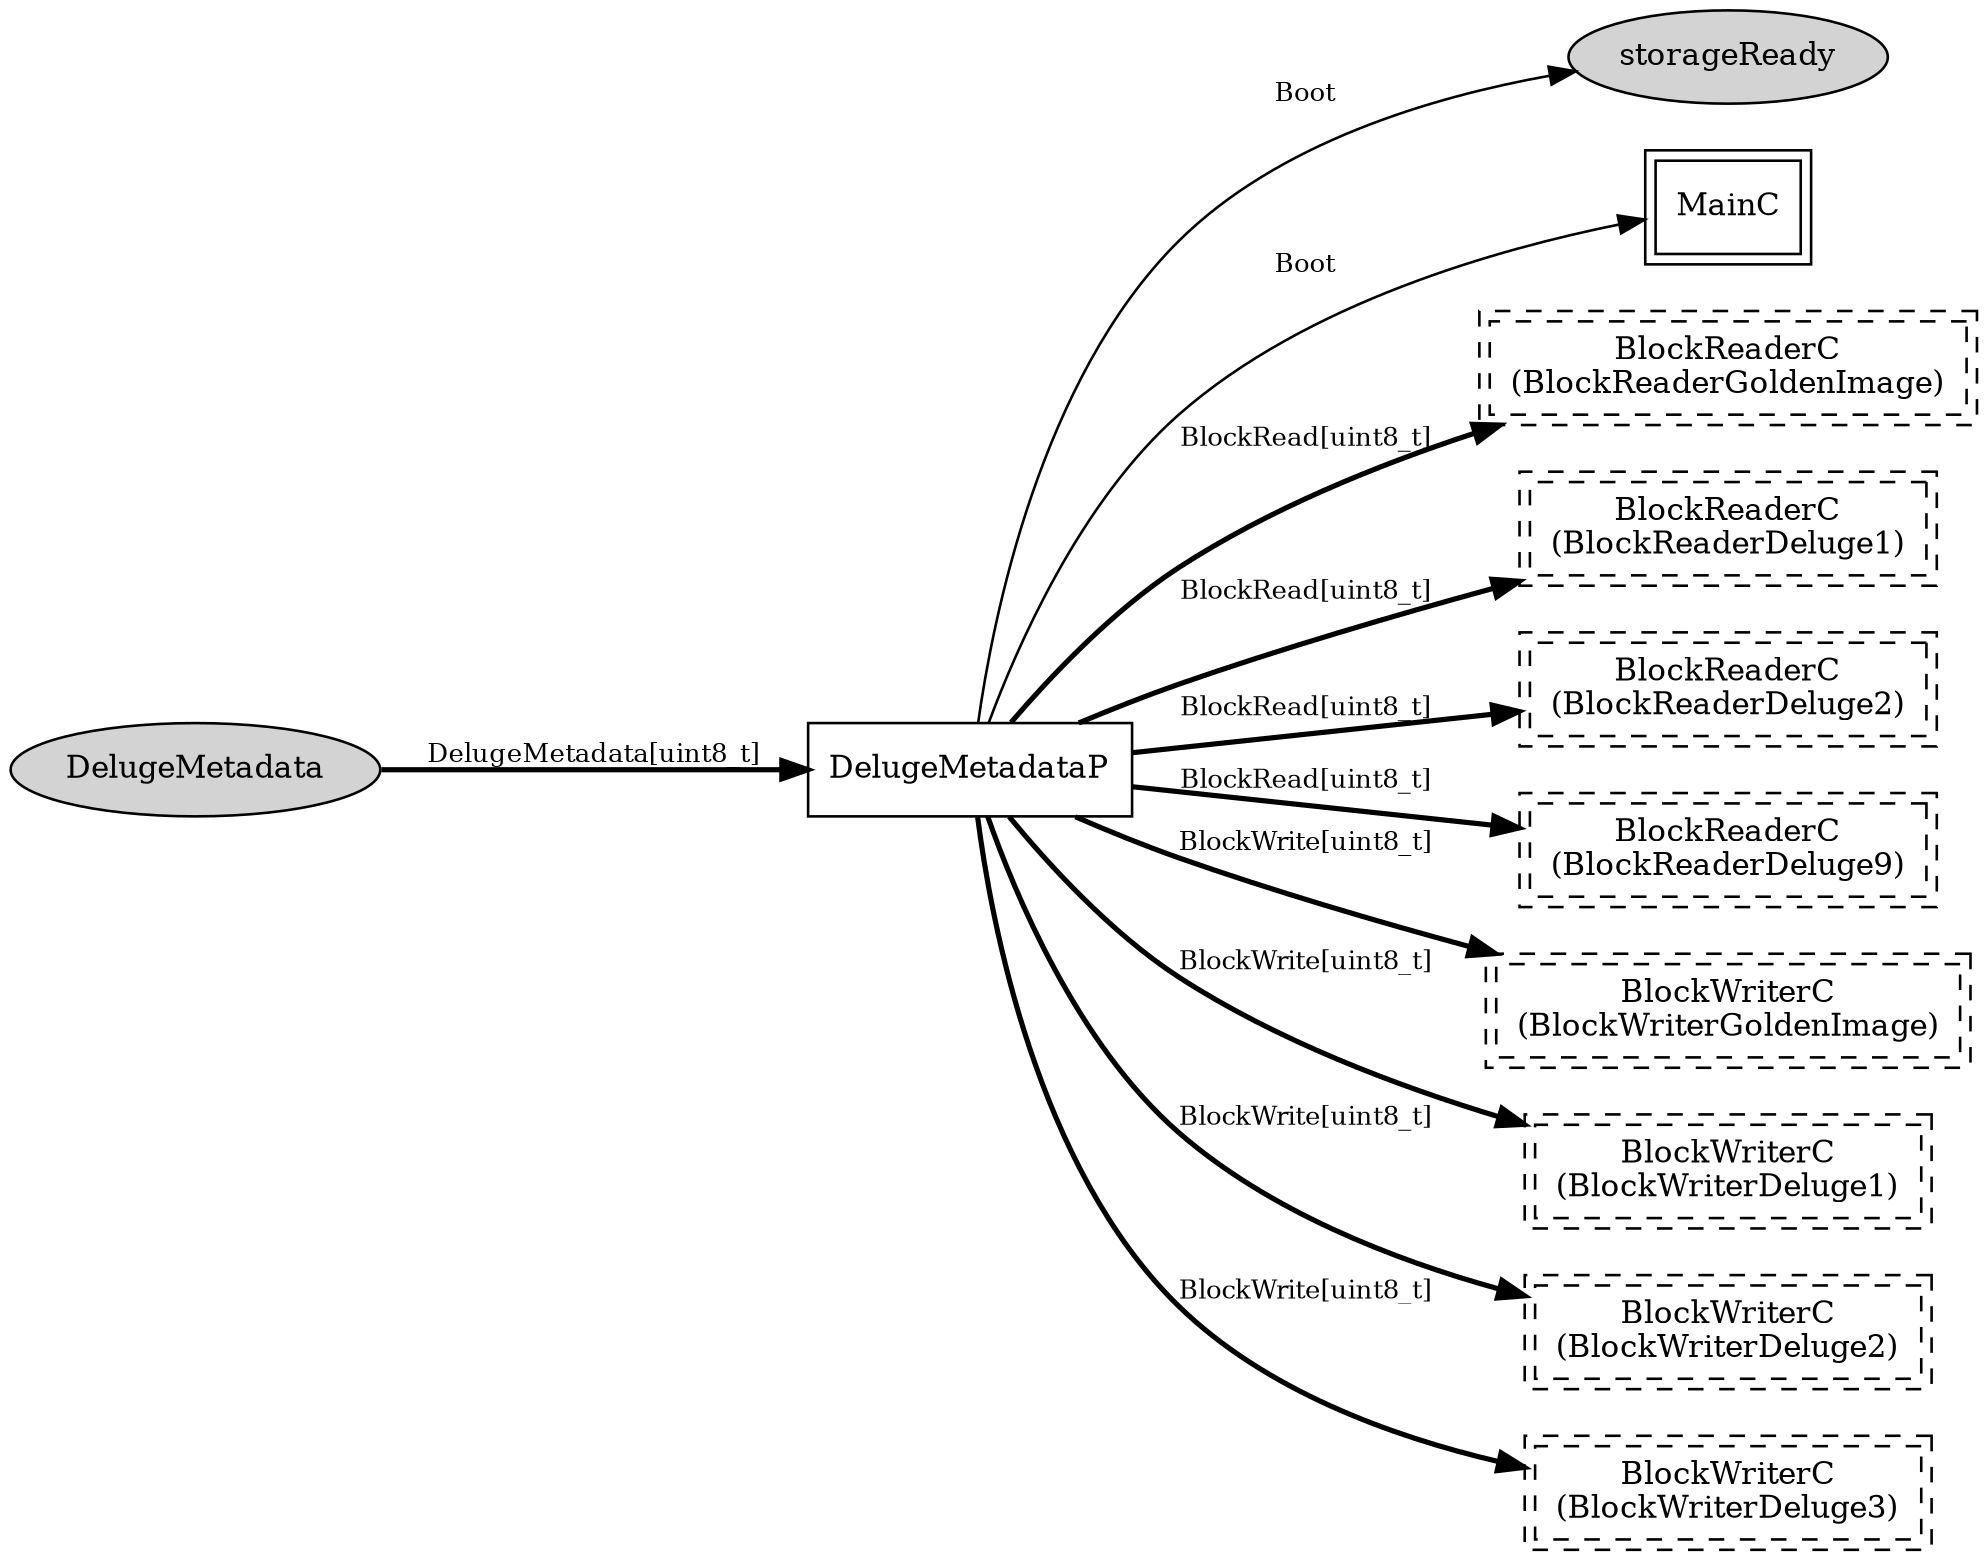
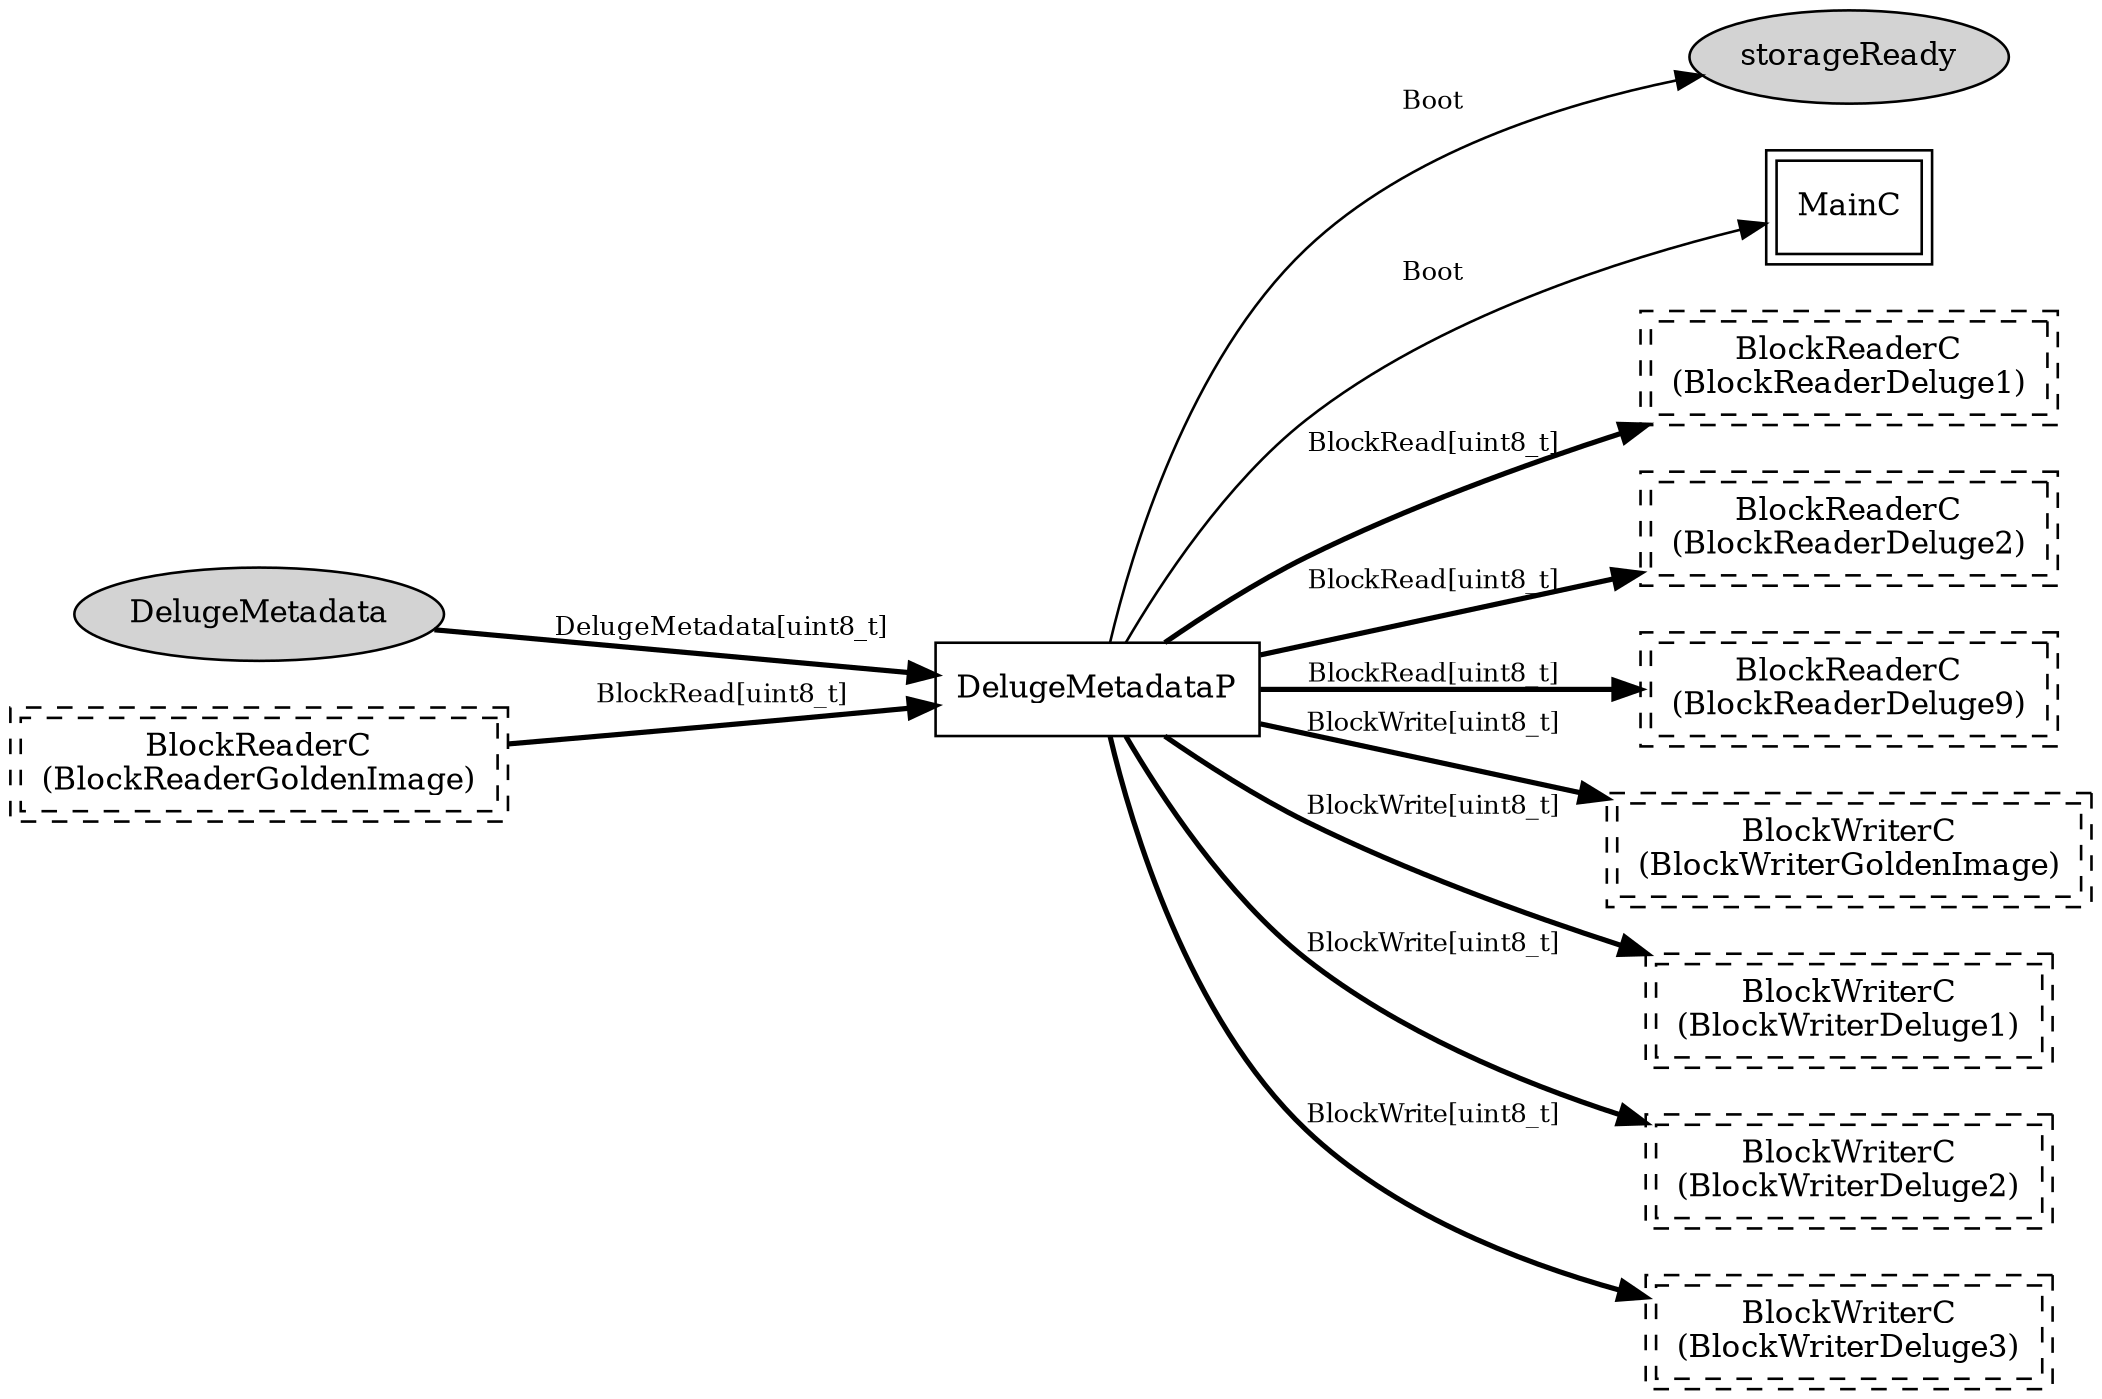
edge "DelugeMetadataP" -> "BlockReaderC (BlockReaderGoldenImage)": reversed
